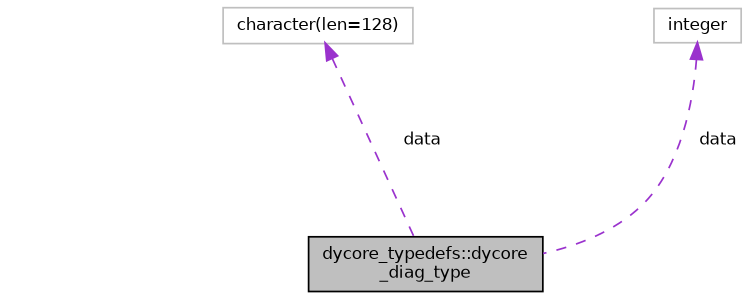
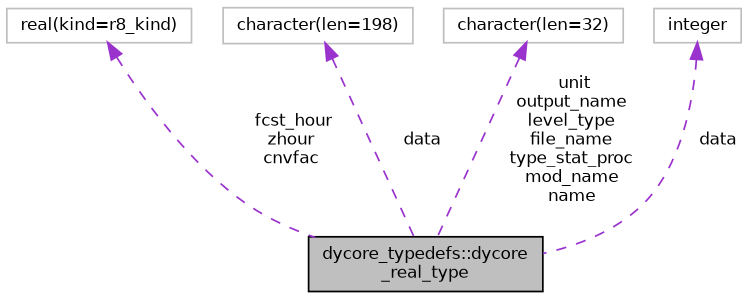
node "real(kind=r8_kind)": added
node "character(len=128)": label "character(len=128)" -> "character(len=198)"
node "character(len=32)": added
node "dycore_typedefs::dycore _diag_type": label "dycore_typedefs::dycore _diag_type" -> "dycore_typedefs::dycore _real_type"
